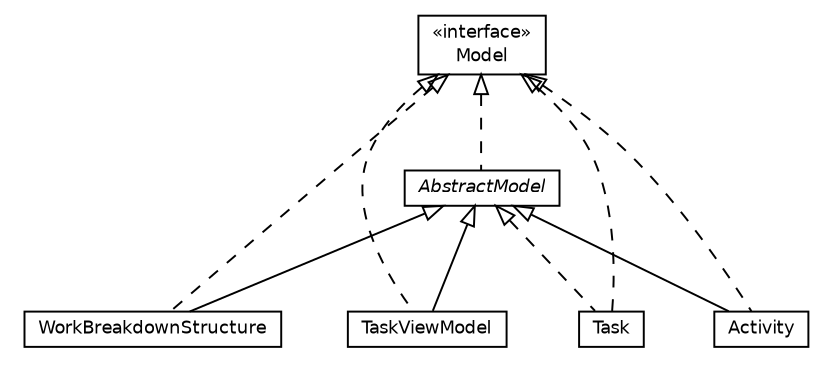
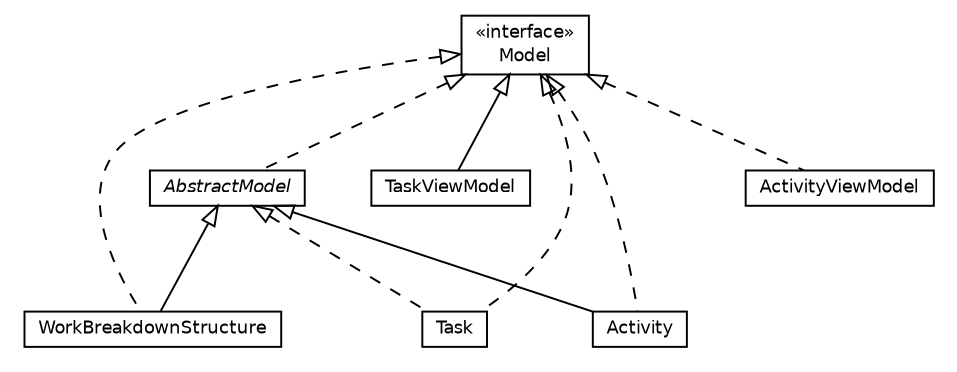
node "ActivityViewModel": added
edge "TaskViewModel" -> "Model": style dashed -> solid
edge "TaskViewModel" -> "AbstractModel": removed
